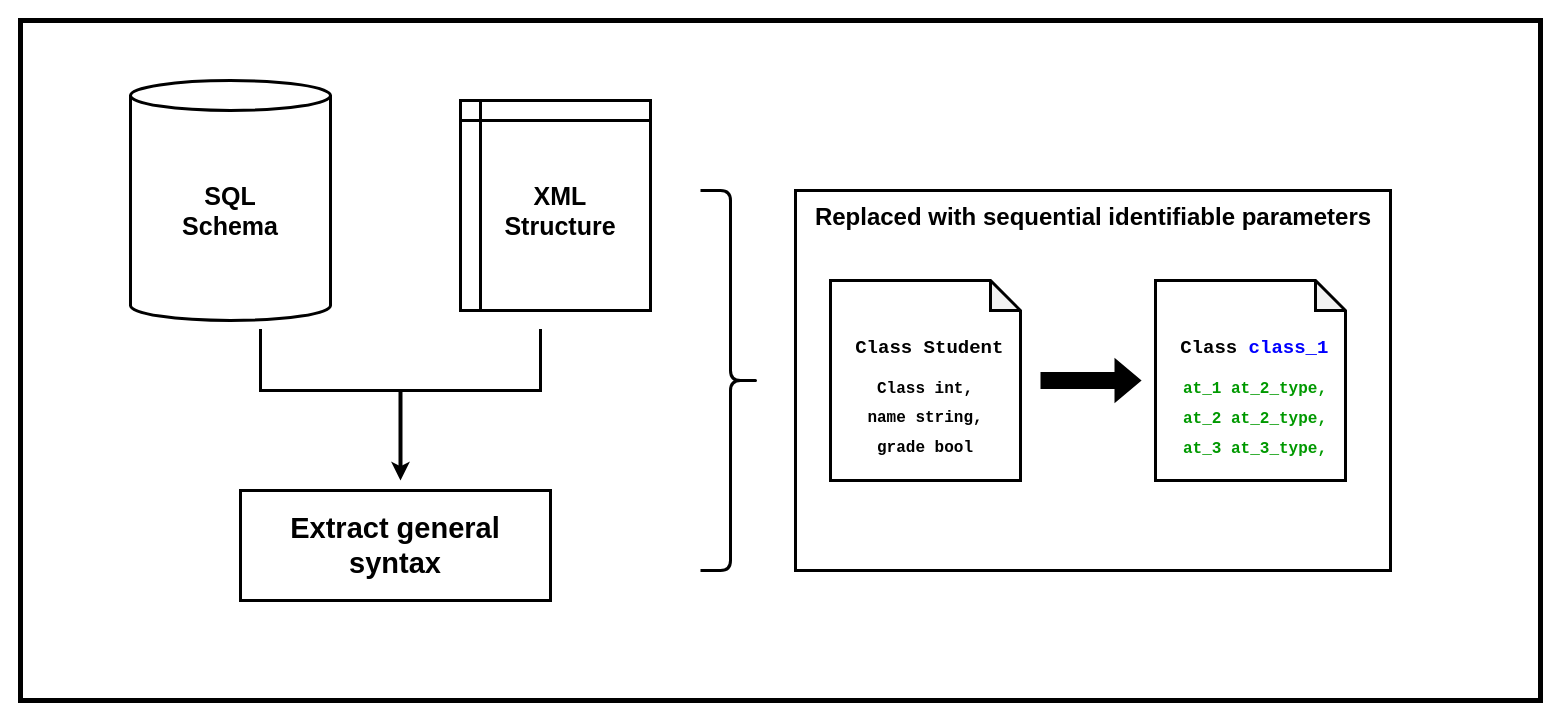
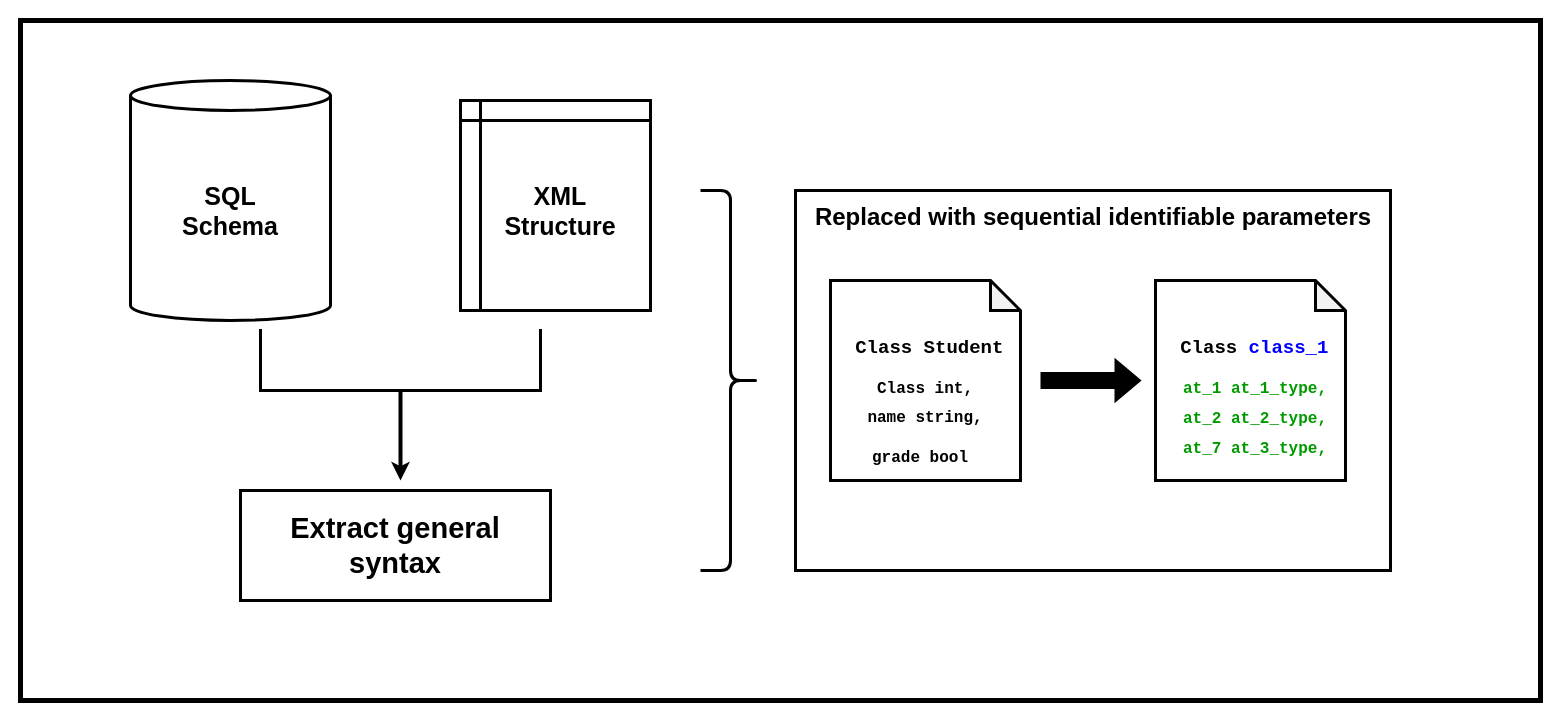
node "at_1 at_2_type,": label "at_1 at_2_type," -> "at_1 at_1_type,"
node "grade bool": moved (926, 446) -> (921, 456)
node "at_3 at_3_type,": label "at_3 at_3_type," -> "at_7 at_3_type,"
